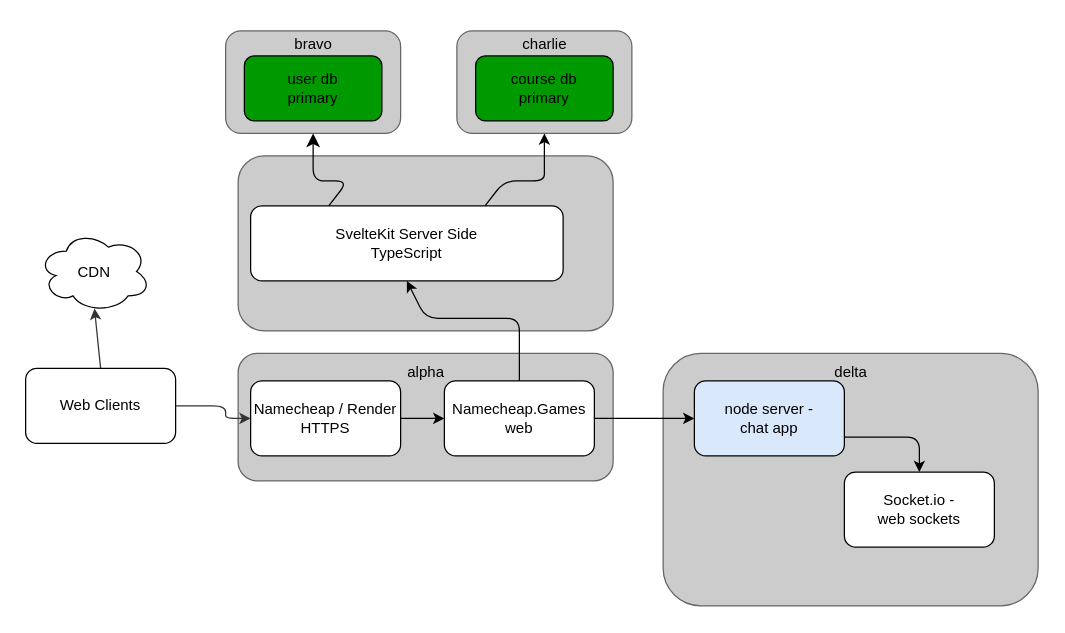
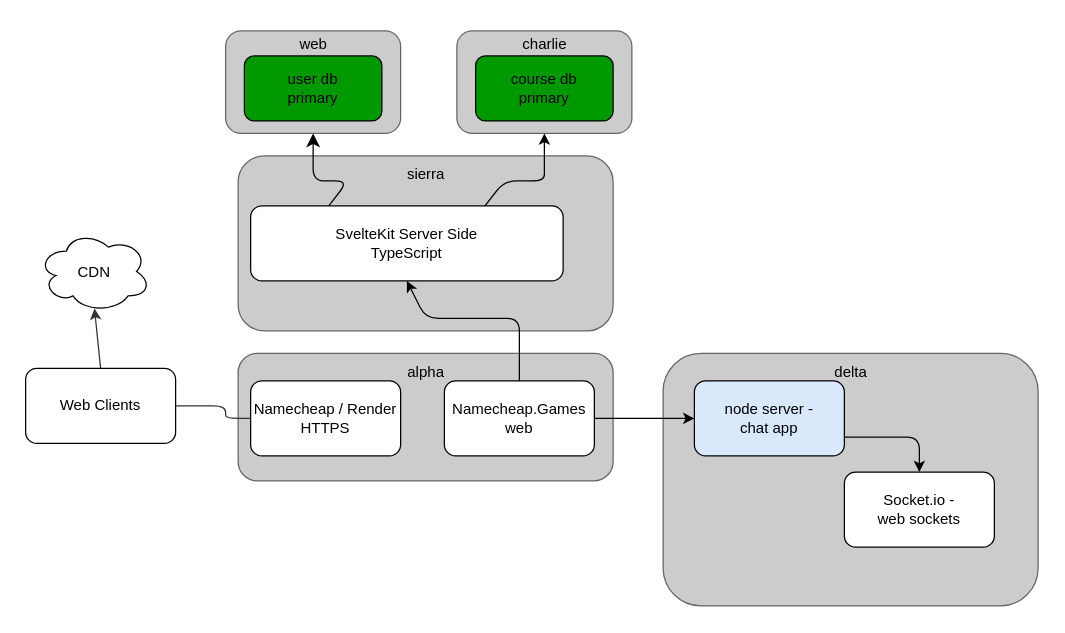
node "bravo": label "bravo" -> "web"
node "sierra": added
edge "Web Clients" -> "Namecheap / Render HTTPS": arrowhead classic -> none
edge "Namecheap / Render HTTPS" -> "Namecheap.Games web": removed
